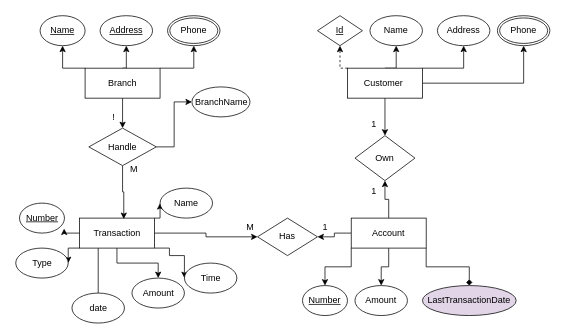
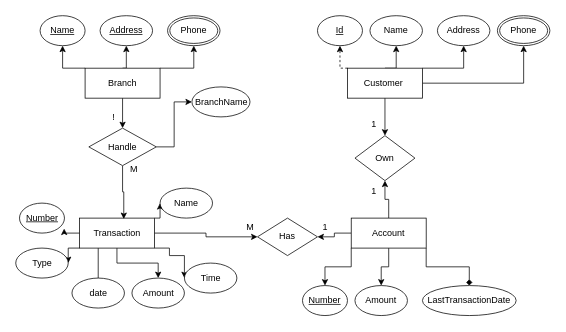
node "Id": shape diamond -> ellipse
node "LastTransactionDate": fillcolor #e1d5e7 -> #ffffff
node "date": moved (98, 308) -> (98, 293)
